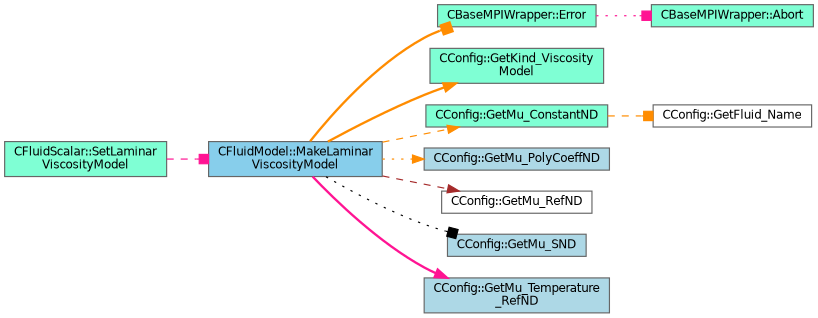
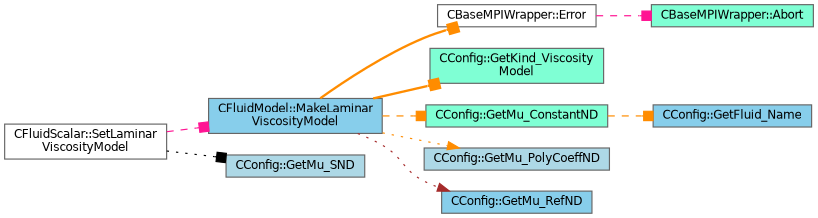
node "CBaseMPIWrapper::Error": fillcolor aquamarine -> white
edge "CBaseMPIWrapper::Error" -> "CBaseMPIWrapper::Abort": style dotted -> dashed
edge "CFluidModel::MakeLaminar ViscosityModel" -> "CConfig::GetKind_Viscosity Model": arrowhead normal -> box
node "CConfig::GetFluid_Name": fillcolor white -> skyblue
edge "CFluidModel::MakeLaminar ViscosityModel" -> "CConfig::GetMu_ConstantND": arrowhead normal -> box
node "CFluidScalar::SetLaminar ViscosityModel": fillcolor aquamarine -> white
edge "CFluidModel::MakeLaminar ViscosityModel" -> "CConfig::GetMu_RefND": style dashed -> dotted
node "CConfig::GetMu_RefND": fillcolor white -> skyblue
edge "CFluidModel::MakeLaminar ViscosityModel" -> "CConfig::GetMu_SND": now "CFluidScalar::SetLaminar ViscosityModel" -> "CConfig::GetMu_SND"
node "CConfig::GetMu_Temperature _RefND": removed
